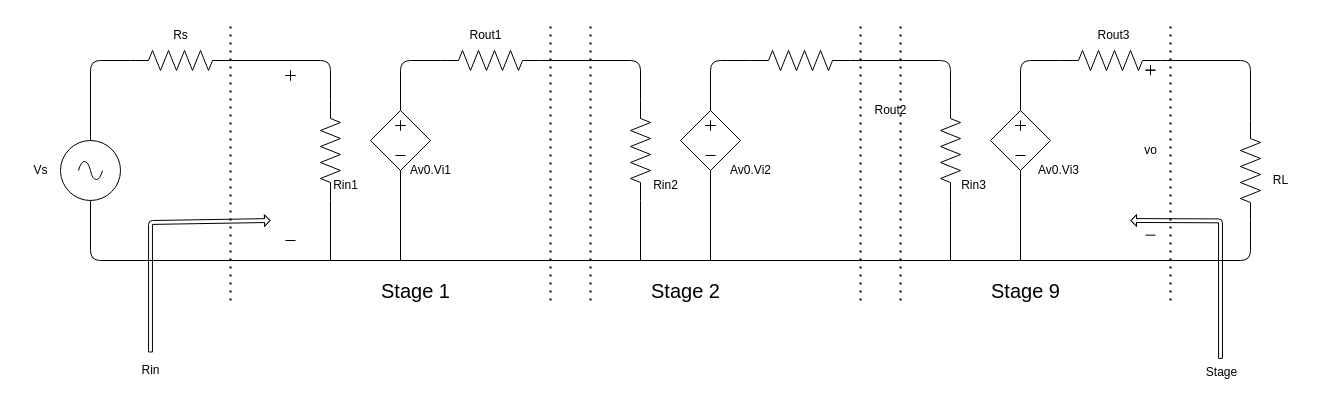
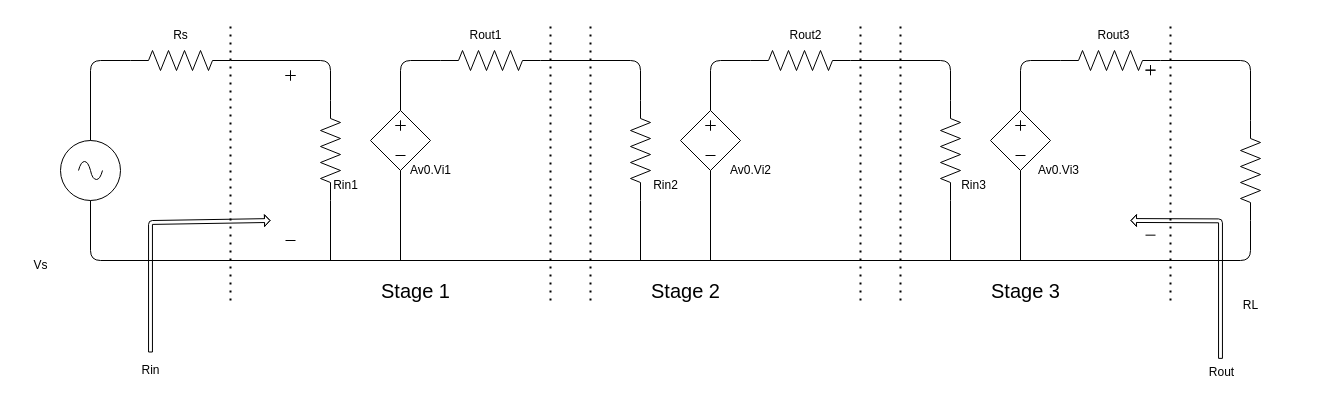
node "Rout2": moved (891, 111) -> (806, 36)
node "vo": removed
node "Vs": moved (41, 171) -> (41, 266)
node "RL": moved (1281, 180) -> (1251, 305)
node "Stage 9": label "Stage 9" -> "Stage 3"
node "Stage": label "Stage" -> "Rout"
